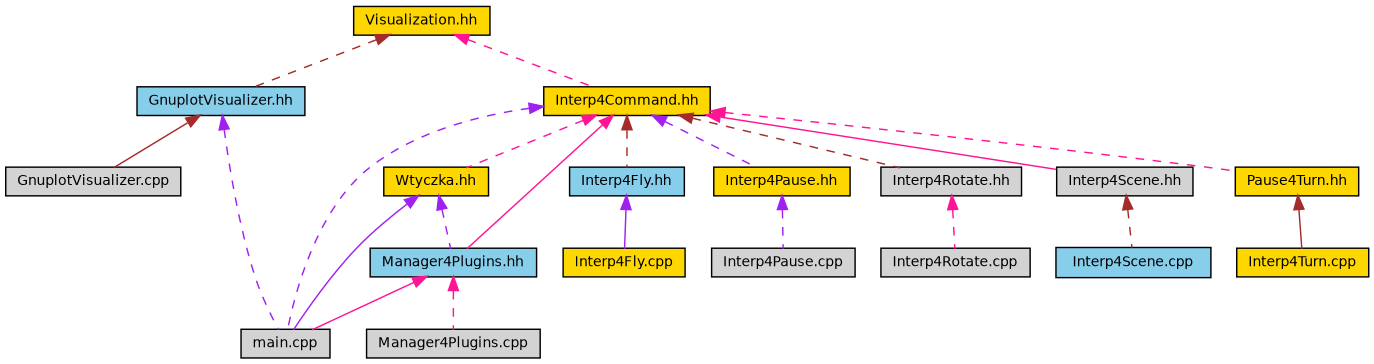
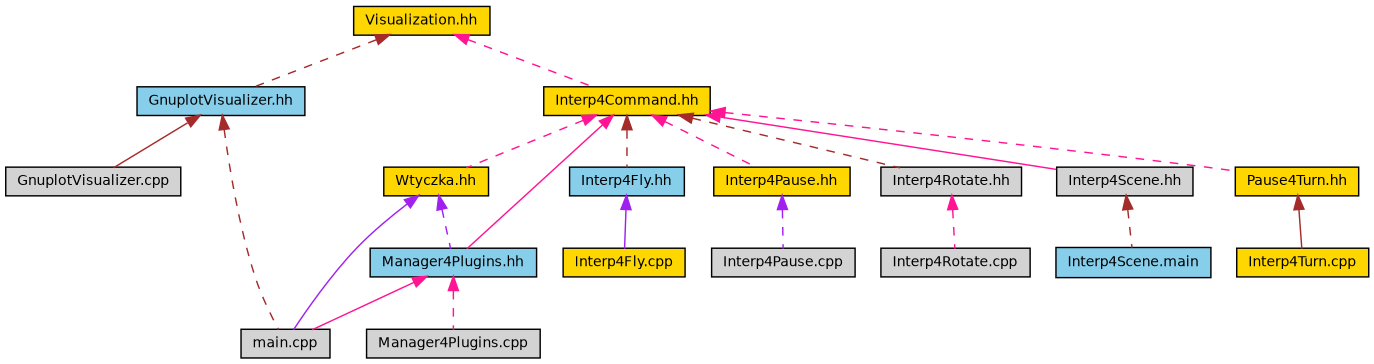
edge "Interp4Pause.hh" -> "Interp4Command.hh": color purple -> deeppink
edge "main.cpp" -> "Interp4Command.hh": removed
edge "main.cpp" -> "GnuplotVisualizer.hh": color purple -> brown
node "Interp4Scene.cpp": label "Interp4Scene.cpp" -> "Interp4Scene.main"
